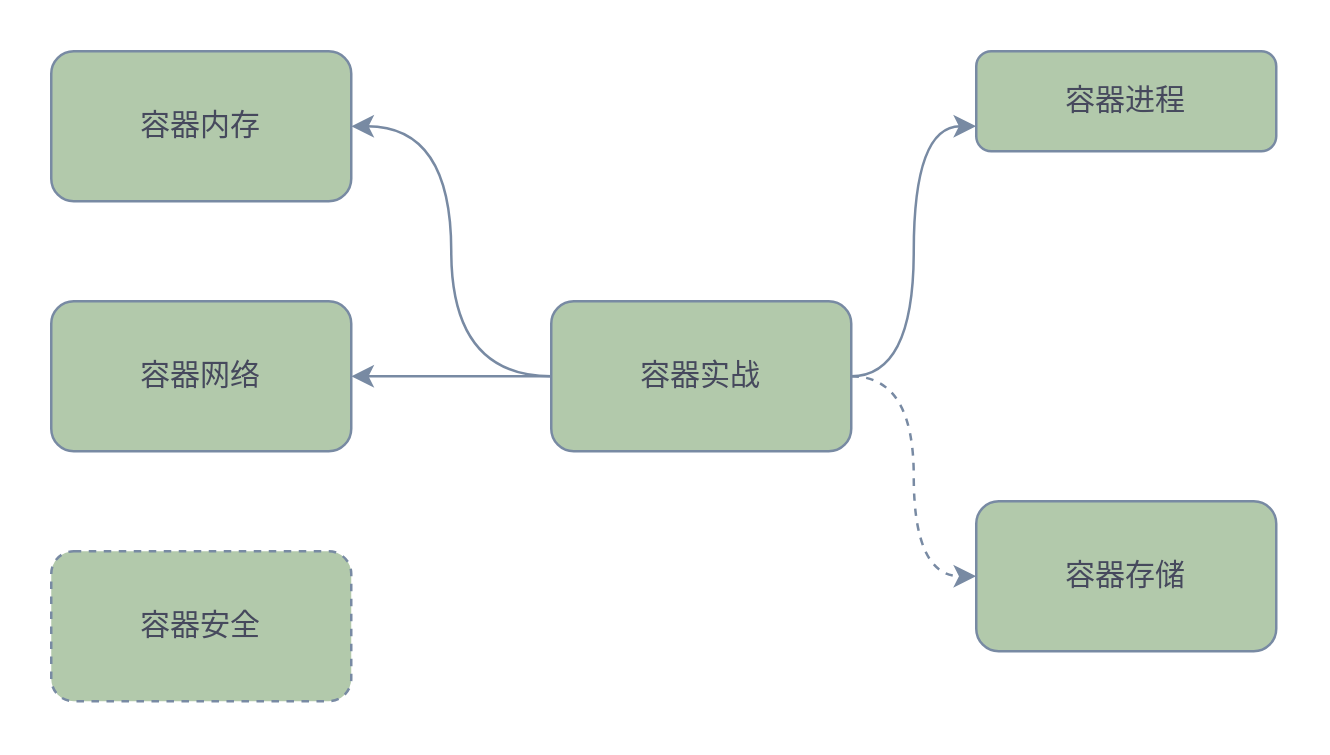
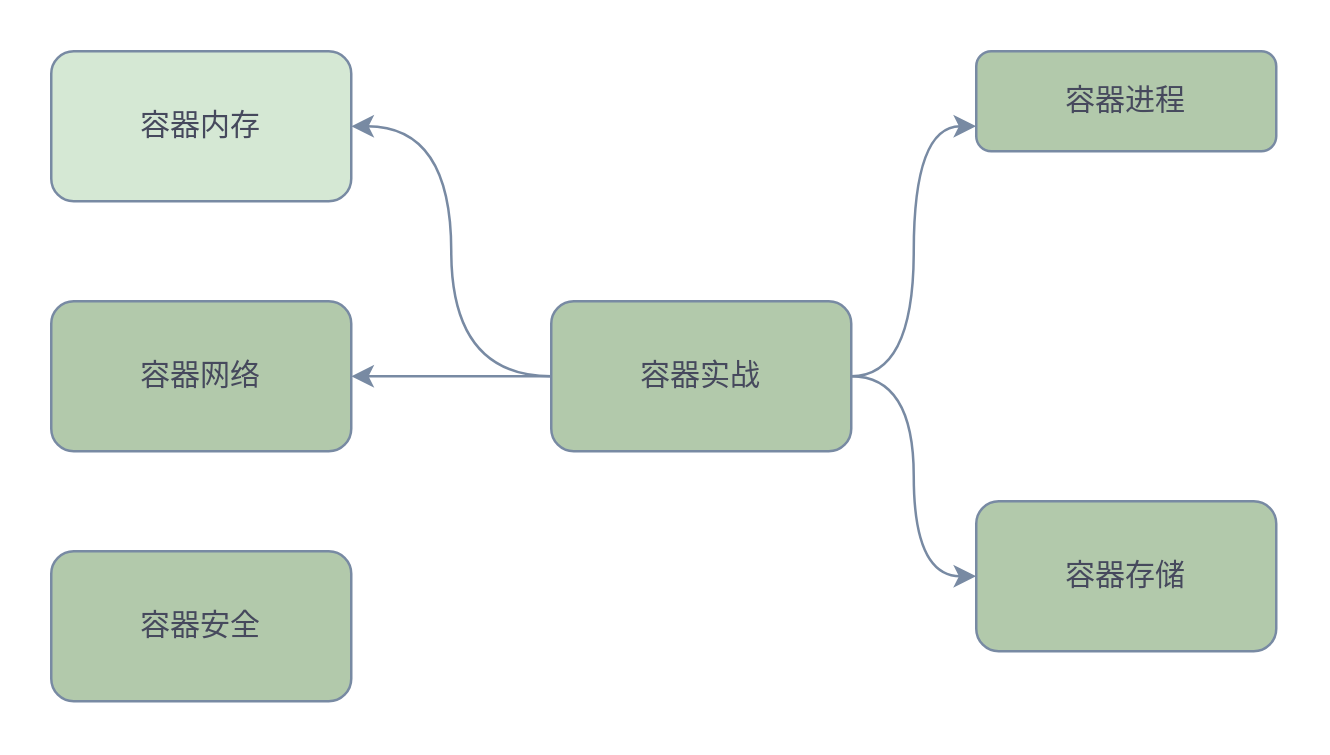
node "容器内存": fillcolor #b2c9ab -> #d5e8d4
edge "容器实战" -> "容器存储": style dashed -> solid
node "容器安全": style dashed -> solid
